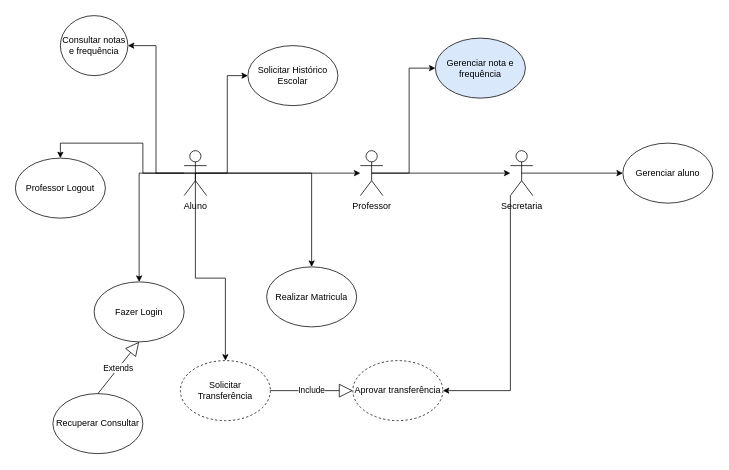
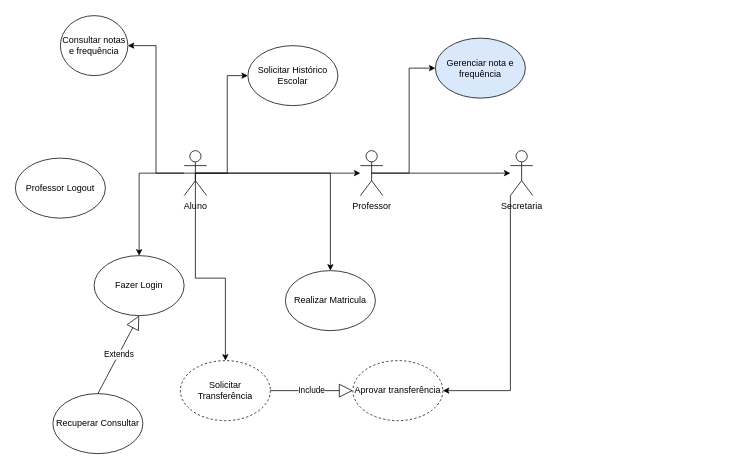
edge "Aluno" -> "Professor Logout": removed
edge "Secretaria" -> "Gerenciar aluno": removed
node "Gerenciar aluno": removed
node "Realizar Matricula": moved (312, 297) -> (330, 300)
node "Fazer Login": moved (139, 312) -> (139, 285)
